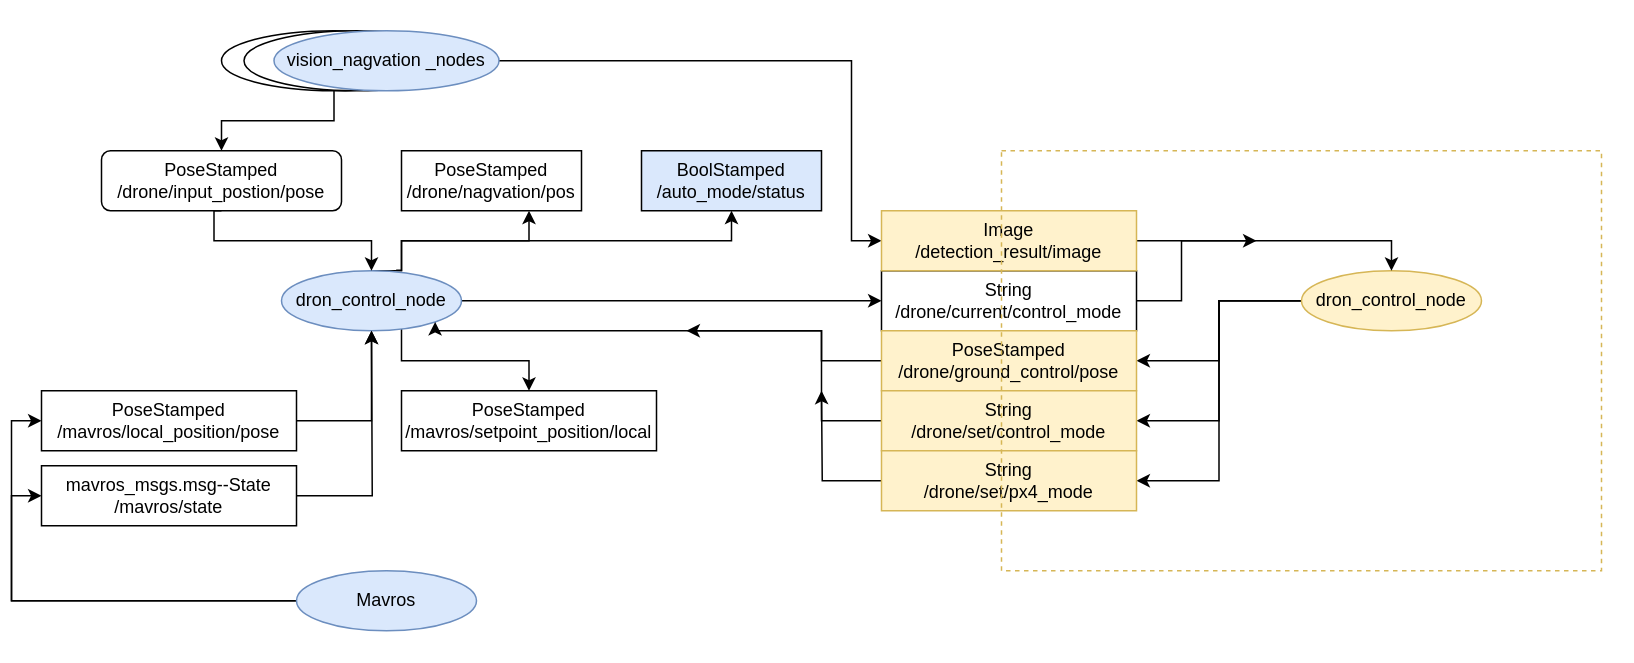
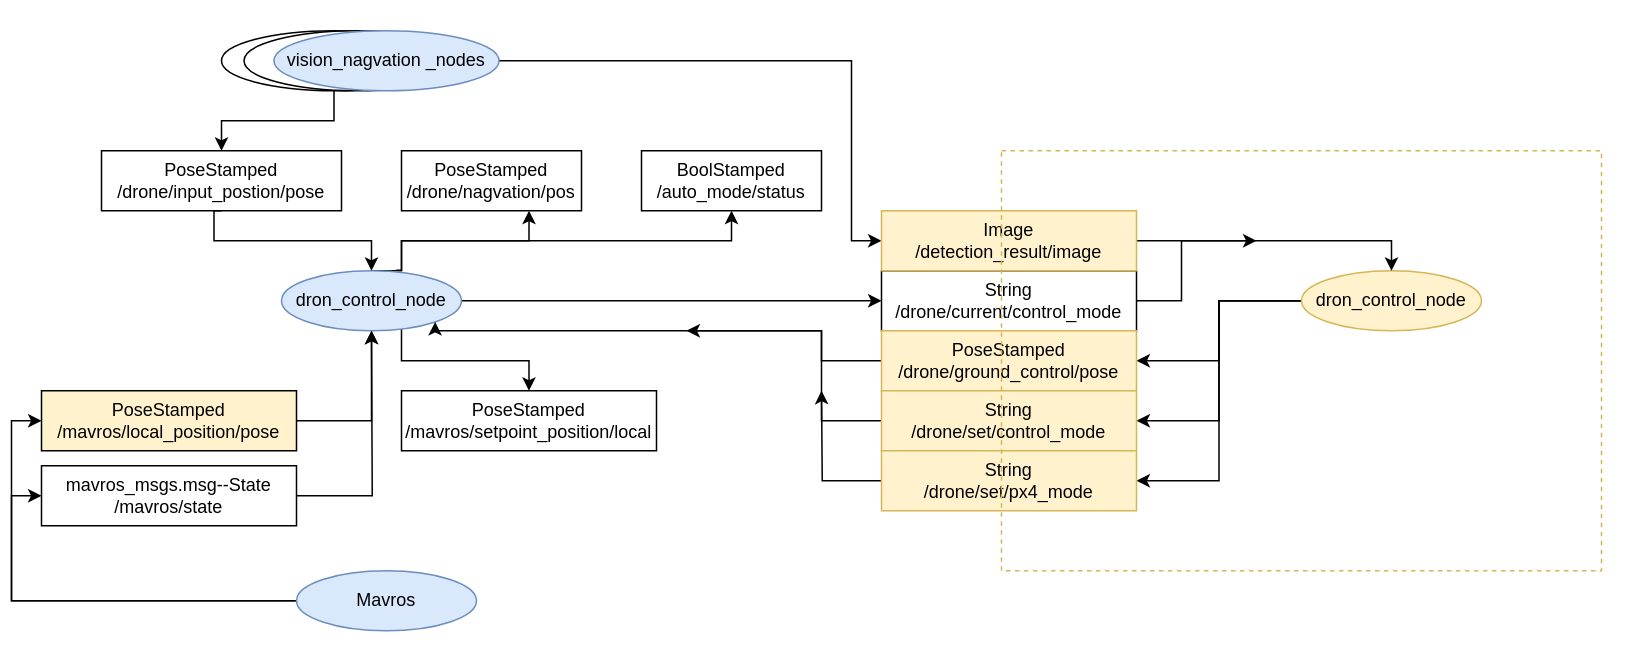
node "PoseStamped /drone/input_postion/pose": shape rounded rectangle -> rectangle
node "BoolStamped /auto_mode/status": fillcolor #dae8fc -> #ffffff
node "PoseStamped /mavros/local_position/pose": fillcolor #ffffff -> #fff2cc
